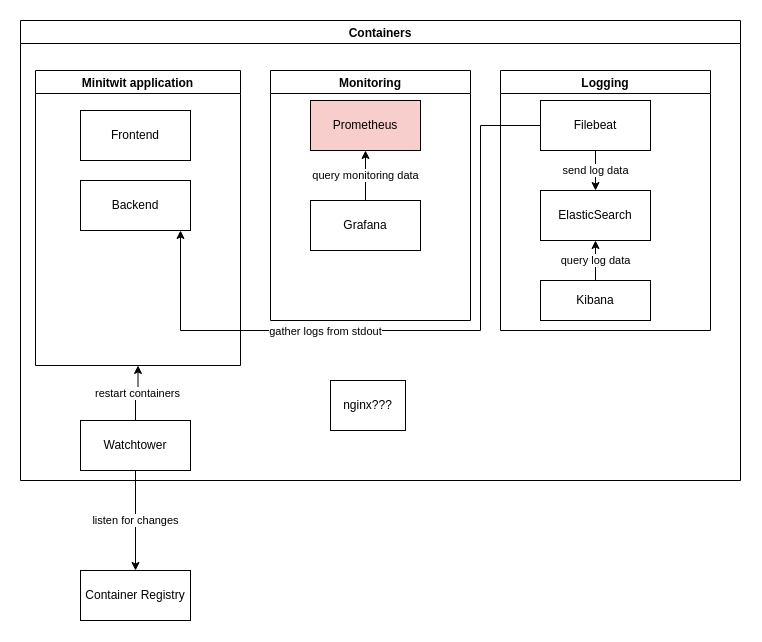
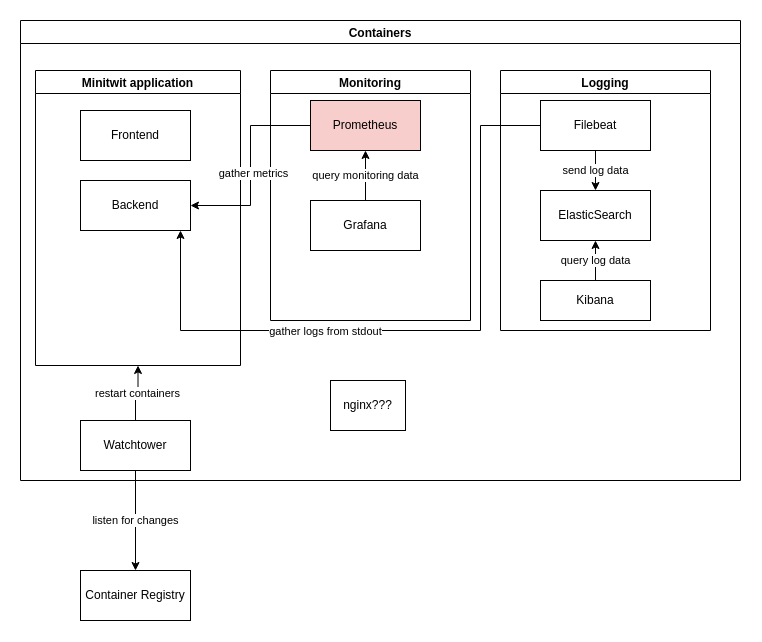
edge "Prometheus" -> "Backend": added, label "gather metrics"
